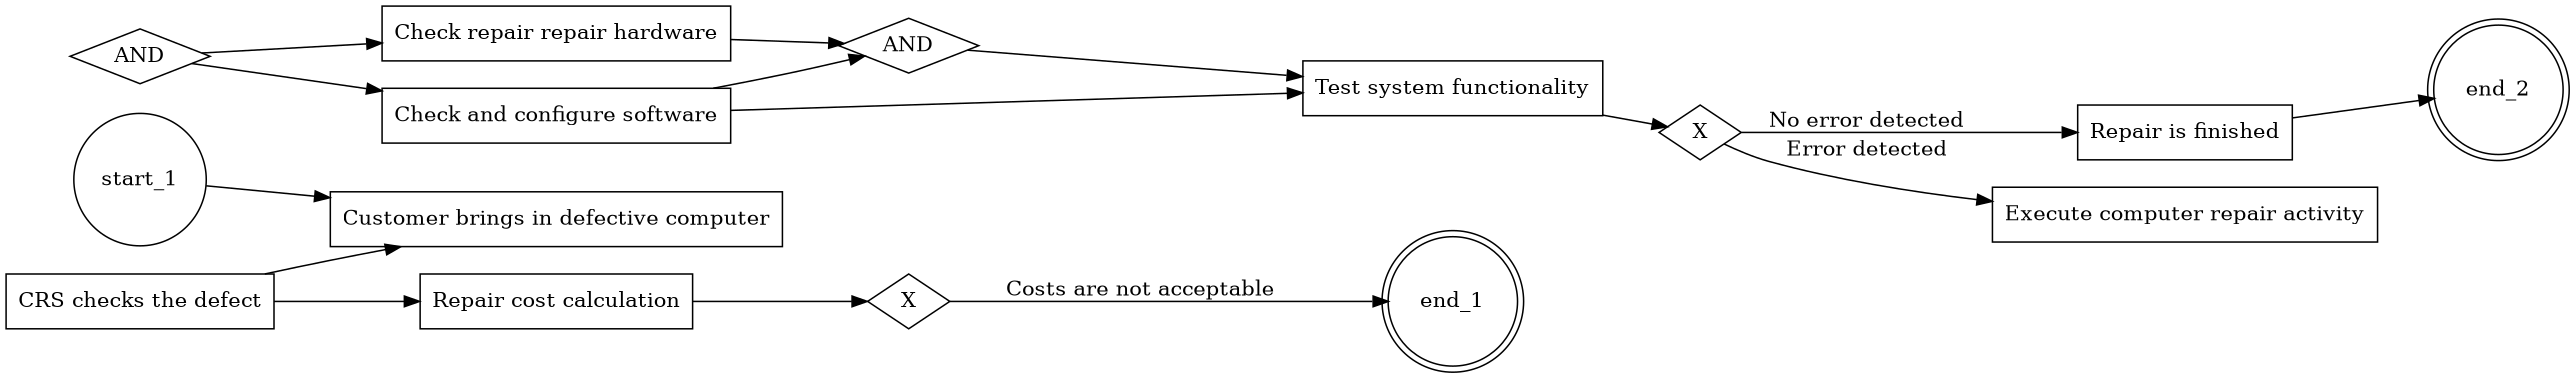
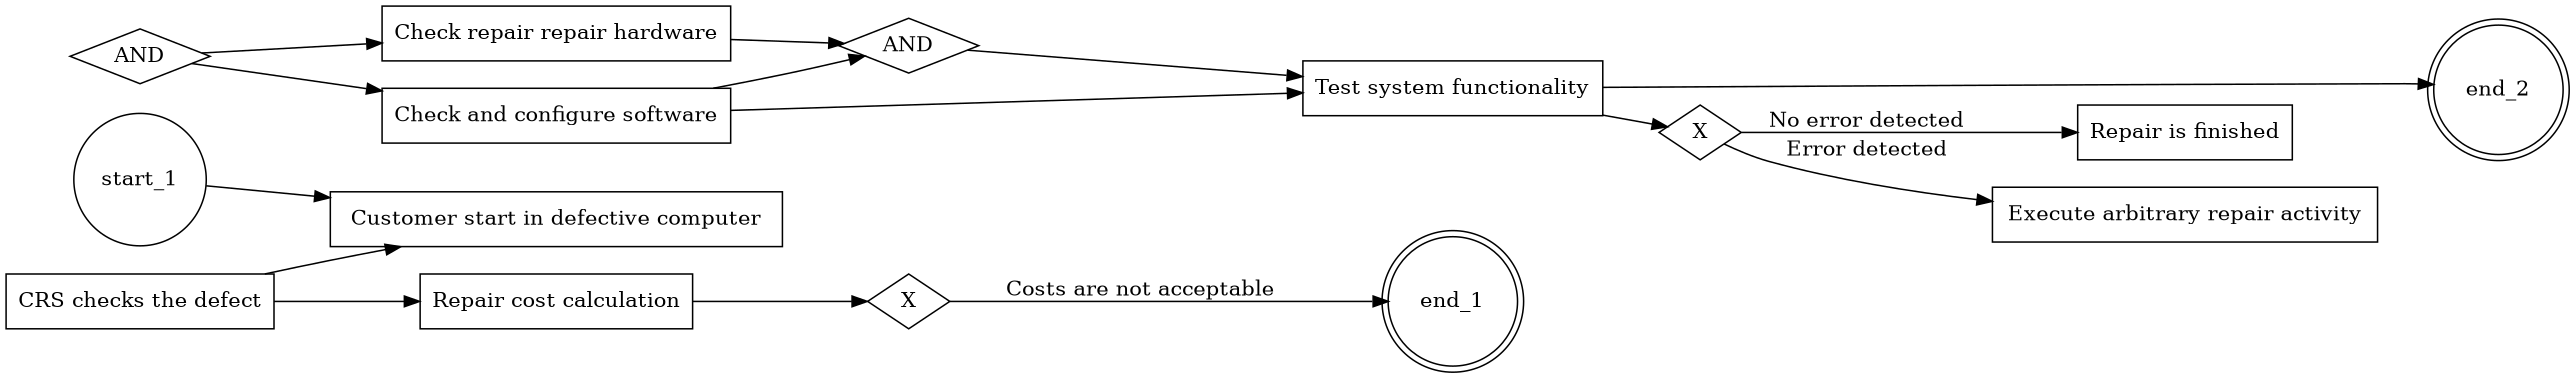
edge "Repair is finished" -> "end_2": now "Test system functionality" -> "end_2"
node "Execute computer repair activity": label "Execute computer repair activity" -> "Execute arbitrary repair activity"
node "Customer brings in defective computer": label "Customer brings in defective computer" -> "Customer start in defective computer"
